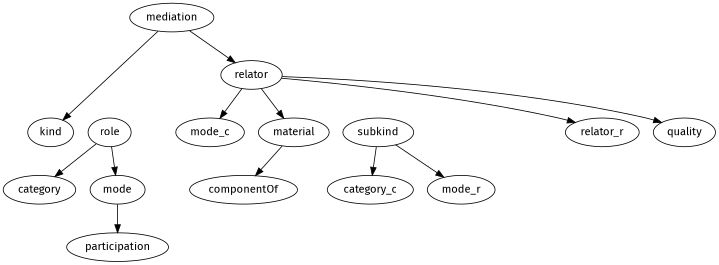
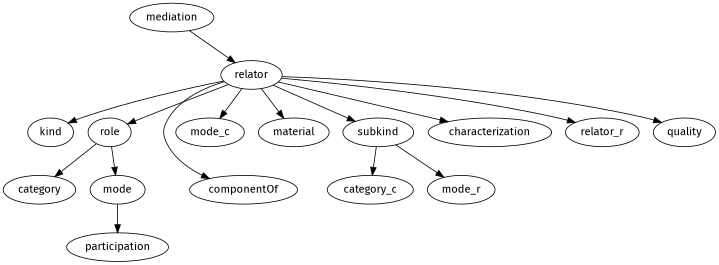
edge "mediation" -> "kind": now "relator" -> "kind"
edge "relator" -> "subkind": added
edge "relator" -> "role": added
node "characterization": added
edge "material" -> "componentOf": now "relator" -> "componentOf"
